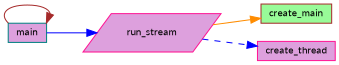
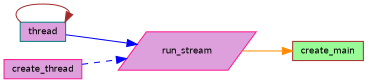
node "main": label "main" -> "thread"
edge "run_stream" -> "create_thread": reversed
